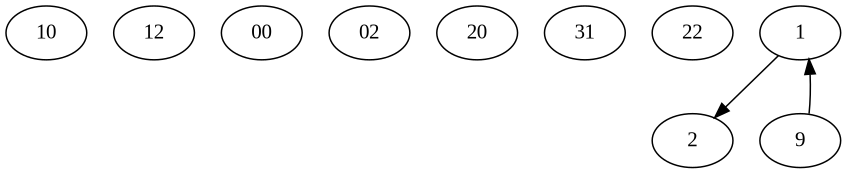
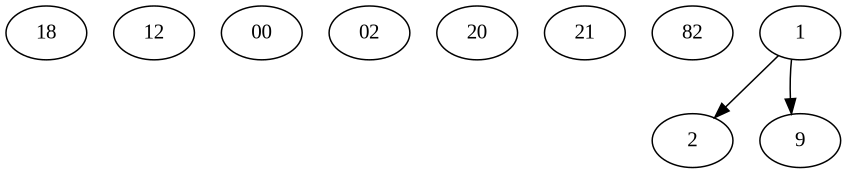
node "10": label "10" -> "18"
node "31": label "31" -> "21"
node "22": label "22" -> "82"
edge "9" -> "1": reversed
